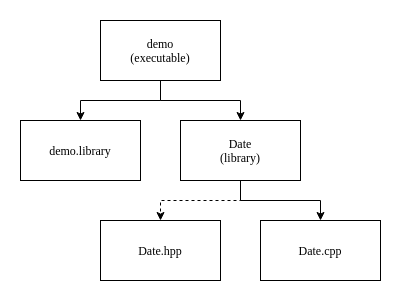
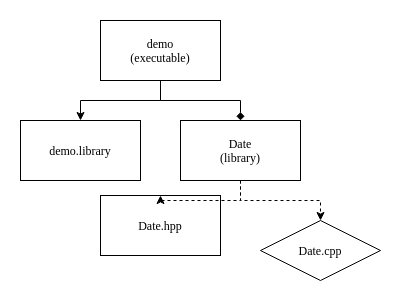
edge "demo (executable)" -> "Date (library)": arrowhead classic -> diamond
edge "Date (library)" -> "Date.cpp": style solid -> dashed
node "Date.hpp": moved (161, 251) -> (161, 226)
node "Date.cpp": shape rectangle -> diamond
